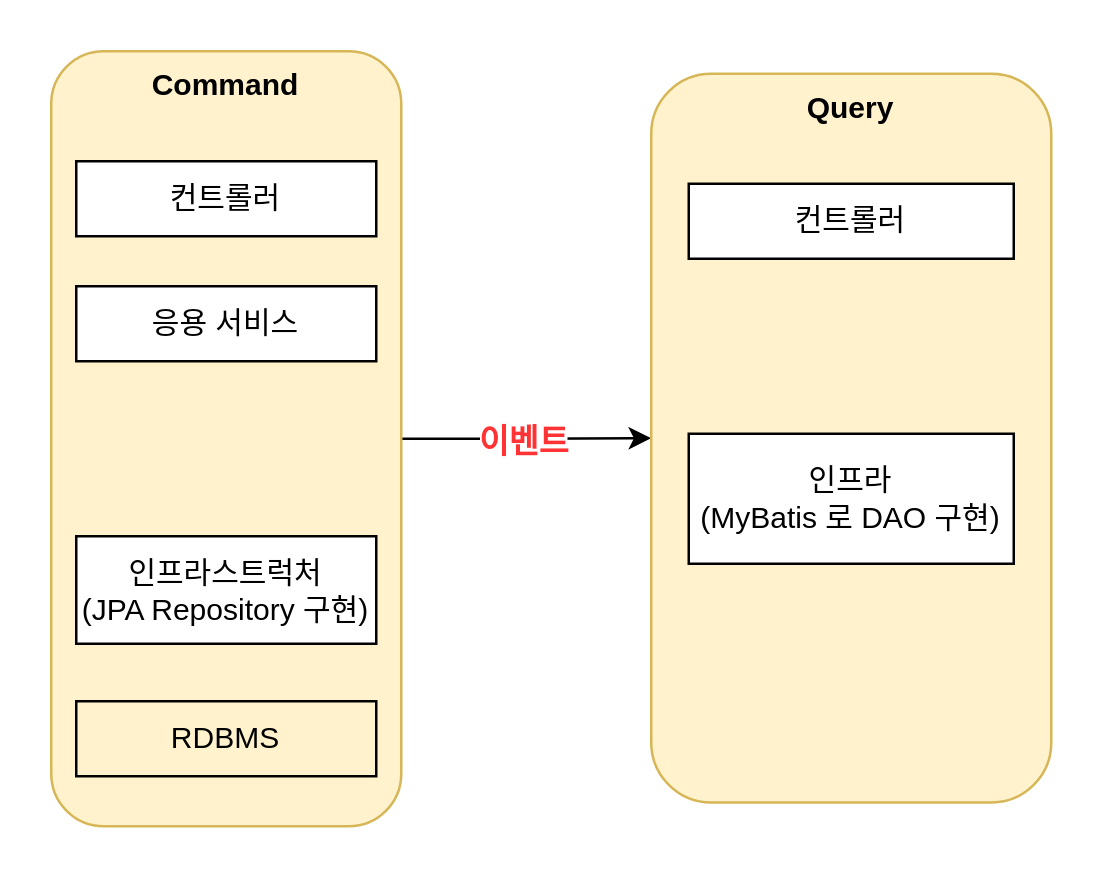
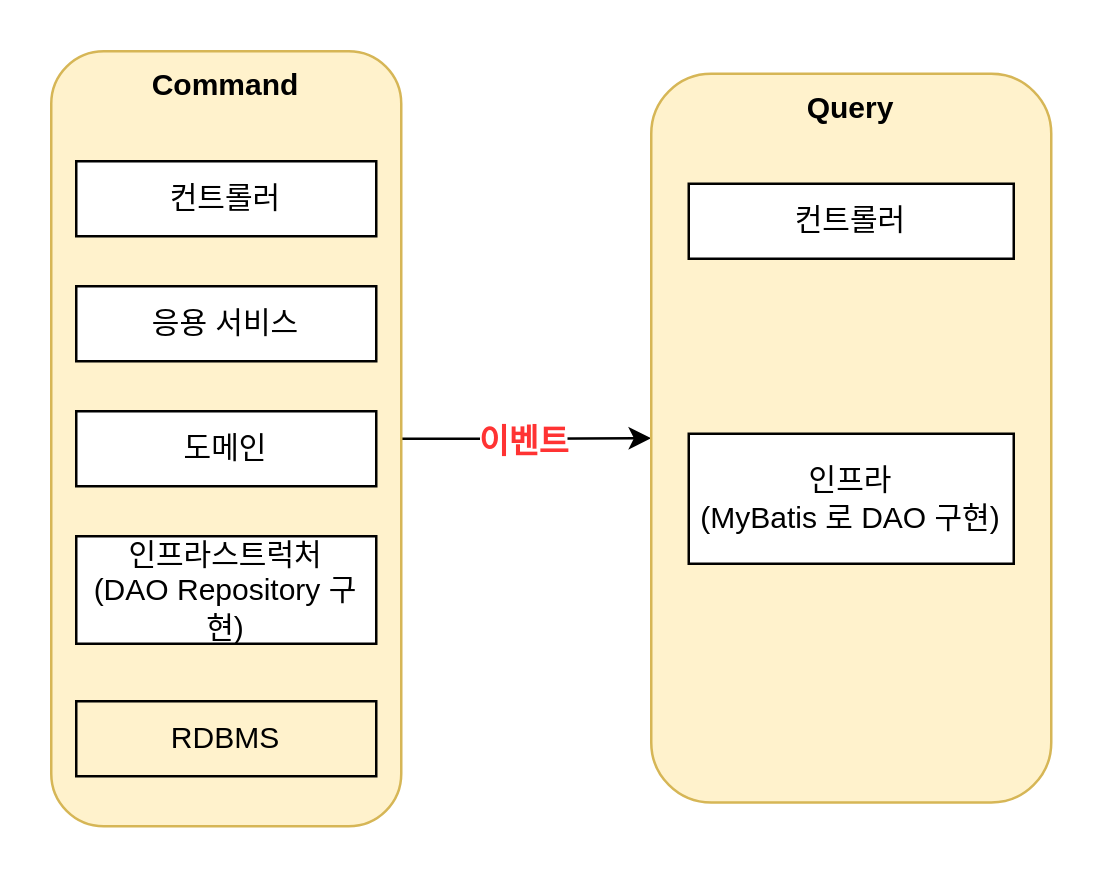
node "도메인": added
node "인프라스트럭처 (JPA Repository 구현)": label "인프라스트럭처 (JPA Repository 구현)" -> "인프라스트럭처 (DAO Repository 구현)"
